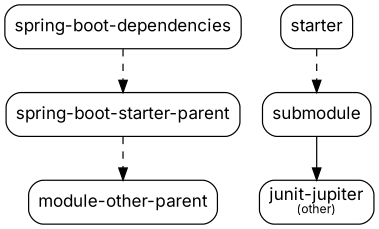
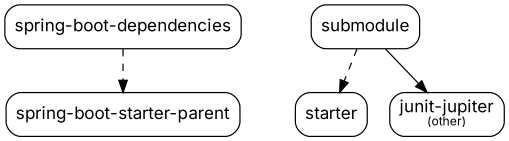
edge "starter" -> "submodule": reversed
node "module-other-parent": removed
